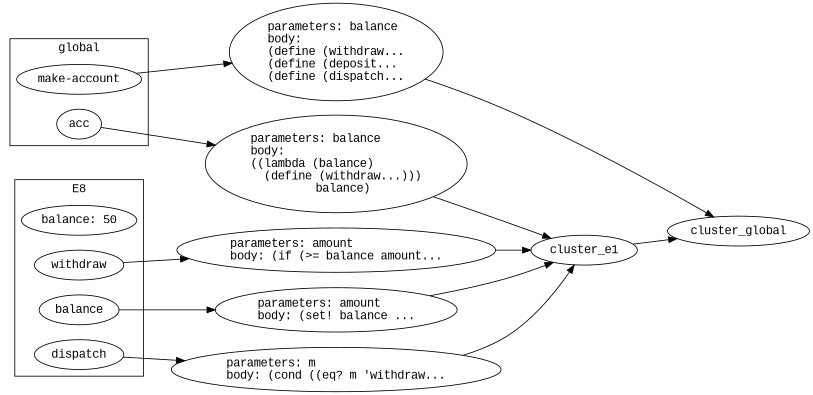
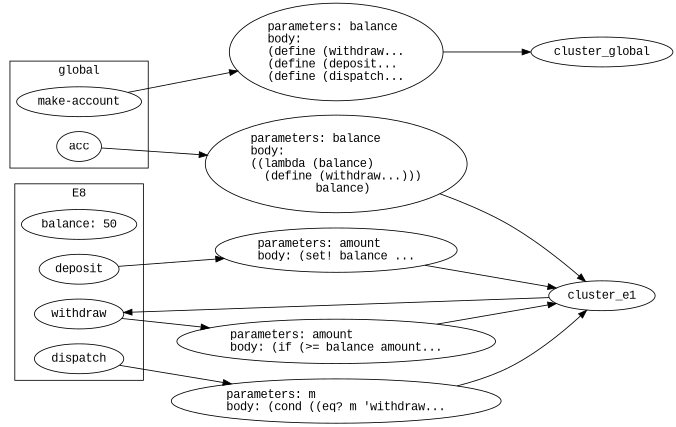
edge "cluster_e1" -> "cluster_global": now "cluster_e1" -> "withdraw"
node "balance": label "balance" -> "deposit"
